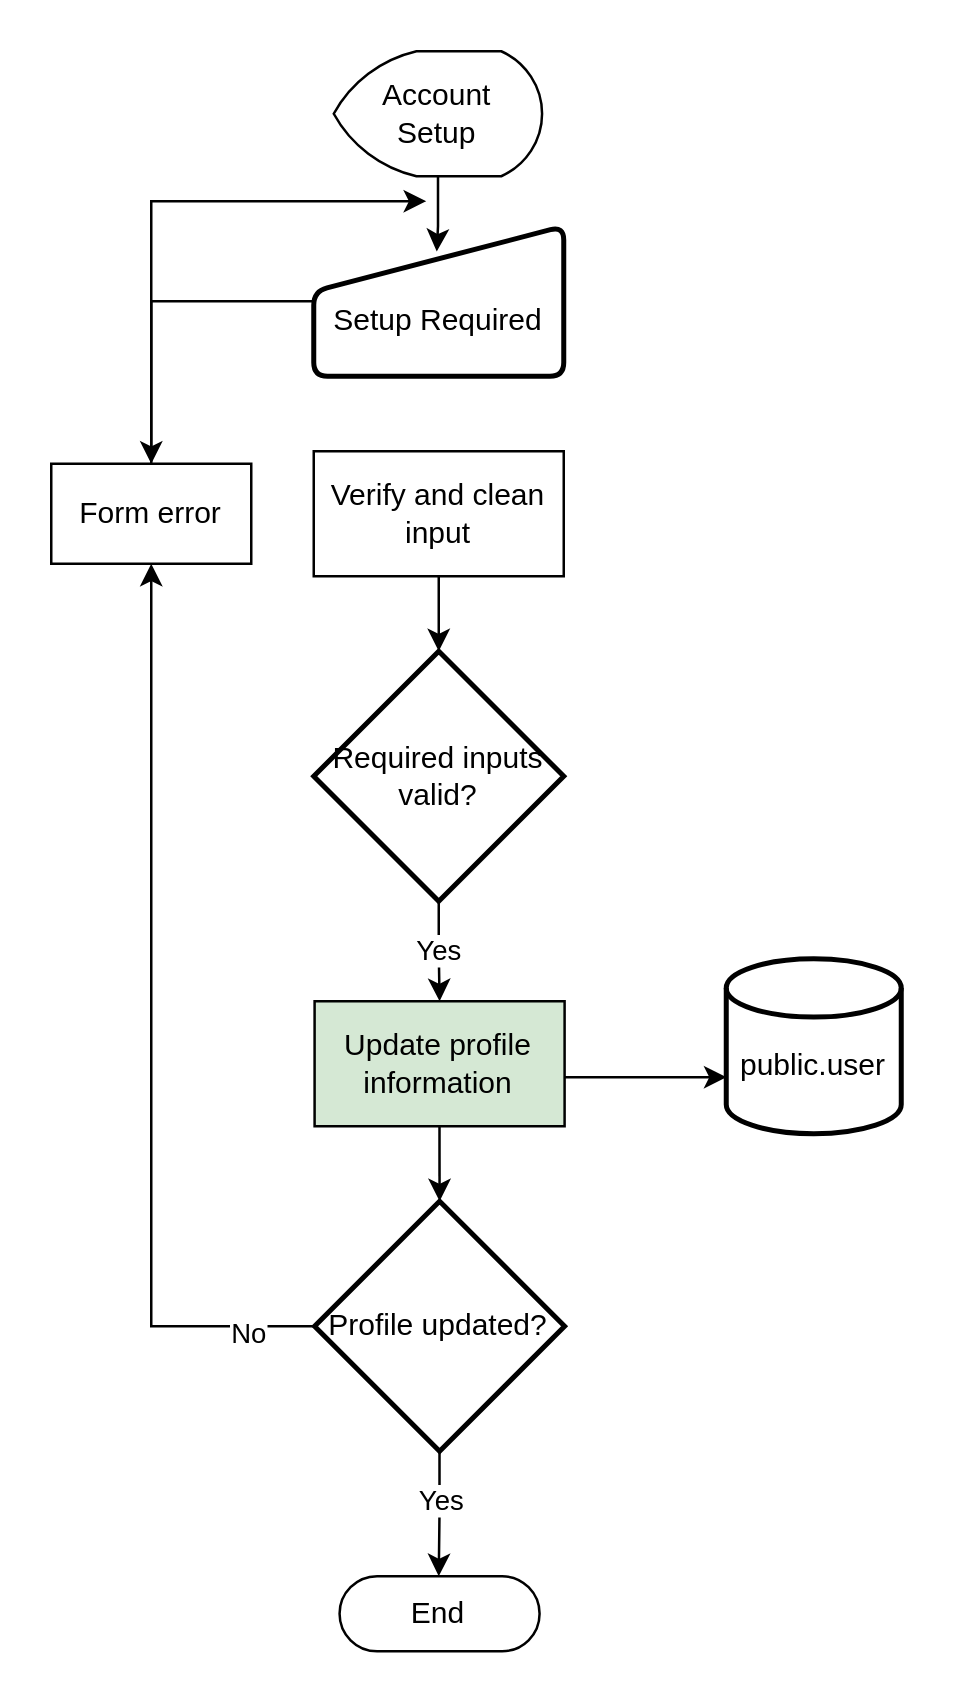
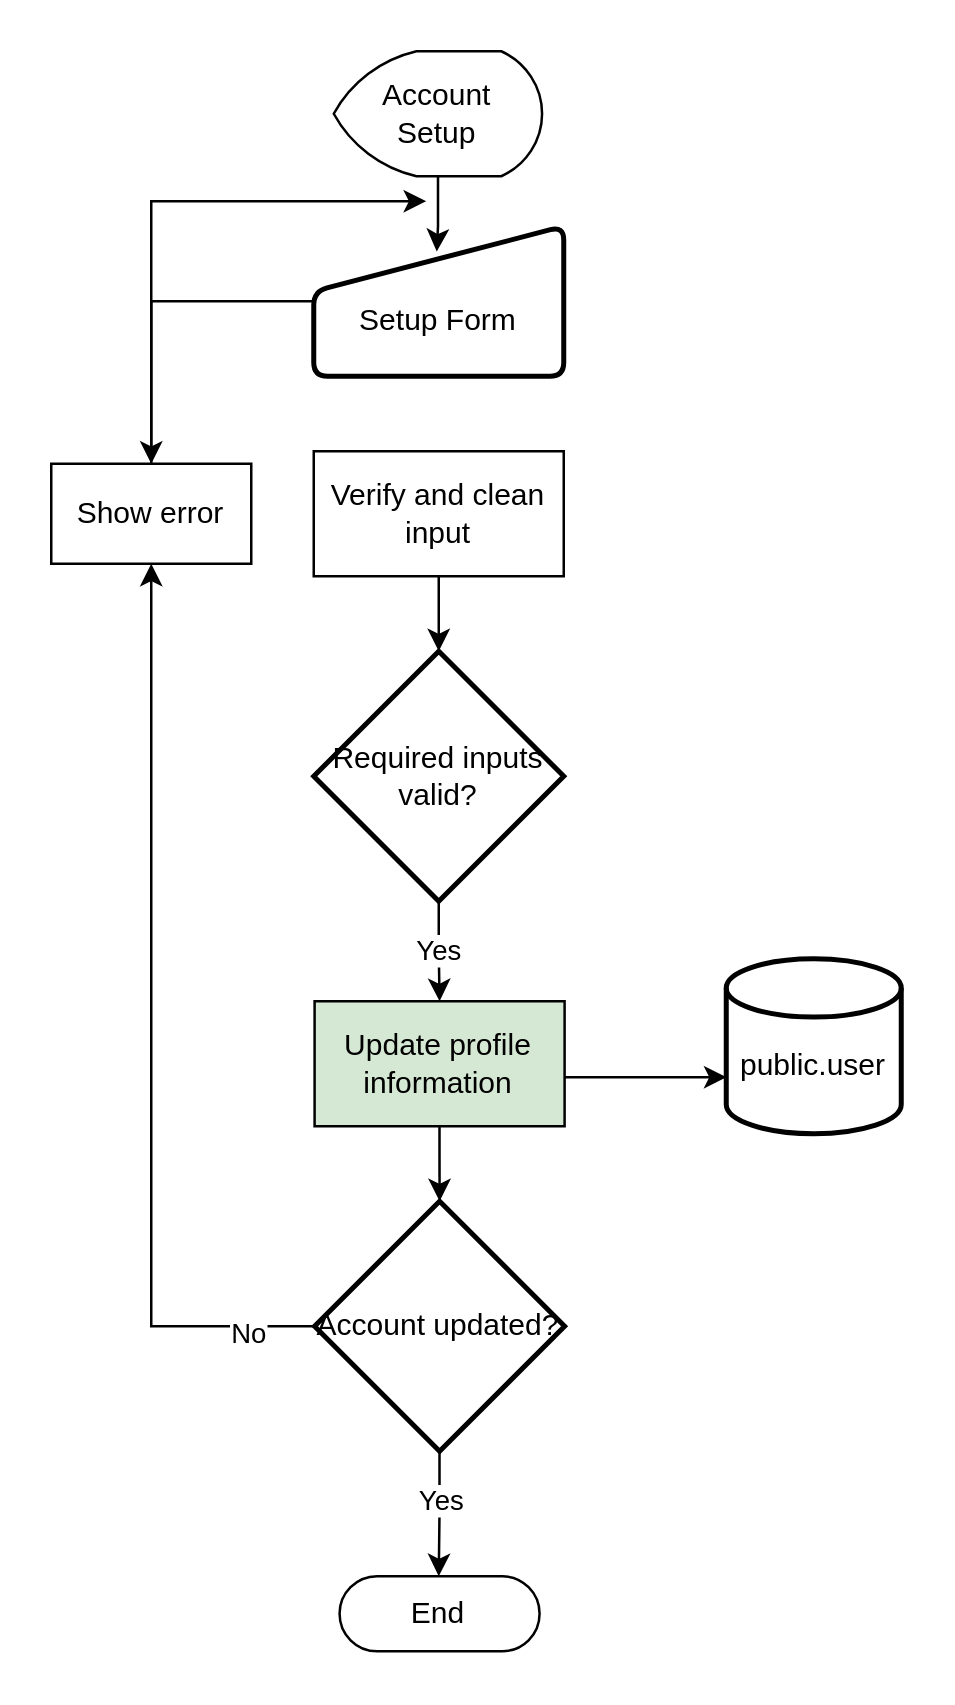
node "Setup Required": label "Setup Required" -> "Setup Form"
node "Form error": label "Form error" -> "Show error"
node "Profile updated?": label "Profile updated?" -> "Account updated?"
